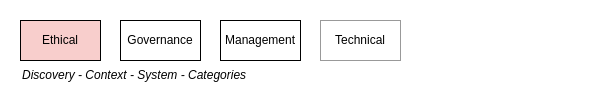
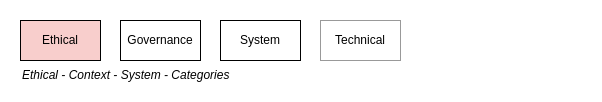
node "Management": label "Management" -> "System"
node "Discovery - Context - System - Categories": label "Discovery - Context - System - Categories" -> "Ethical - Context - System - Categories"
